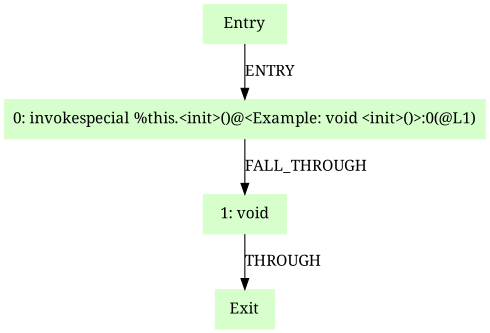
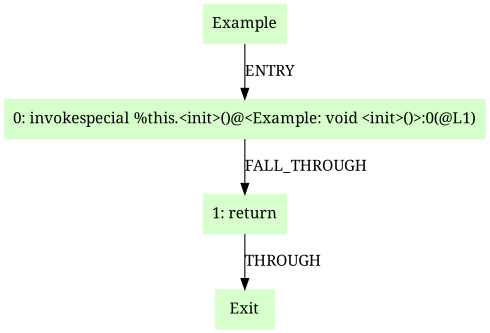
node "Entry": label "Entry" -> "Example"
node "1: void": label "1: void" -> "1: return"
